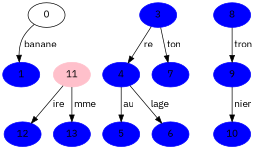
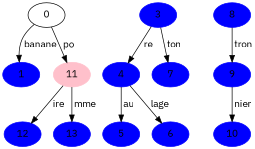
edge "0" -> "11": added, label "po"
